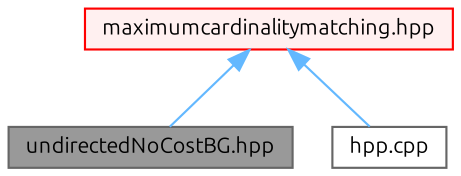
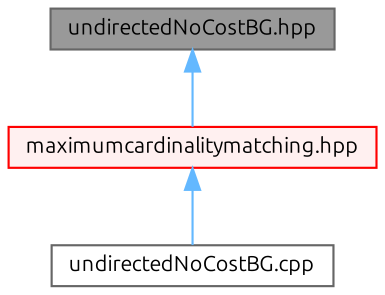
edge "undirectedNoCostBG.hpp" -> "maximumcardinalitymatching.hpp": reversed
node "hpp.cpp": label "hpp.cpp" -> "undirectedNoCostBG.cpp"
